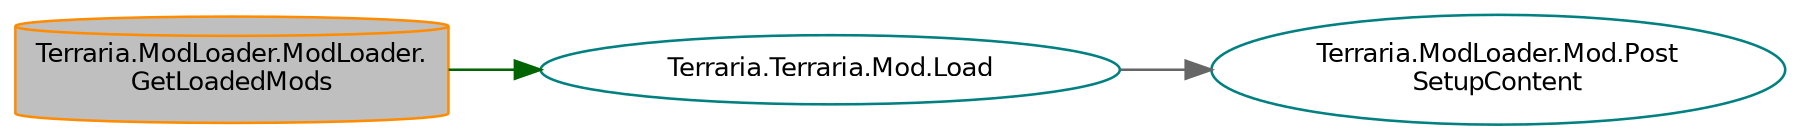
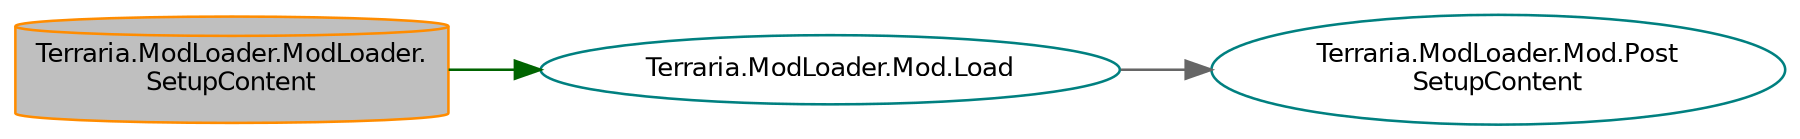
node "Terraria.ModLoader.ModLoader. GetLoadedMods": label "Terraria.ModLoader.ModLoader. GetLoadedMods" -> "Terraria.ModLoader.ModLoader. SetupContent"
node "Terraria.Terraria.Mod.Load": label "Terraria.Terraria.Mod.Load" -> "Terraria.ModLoader.Mod.Load"
